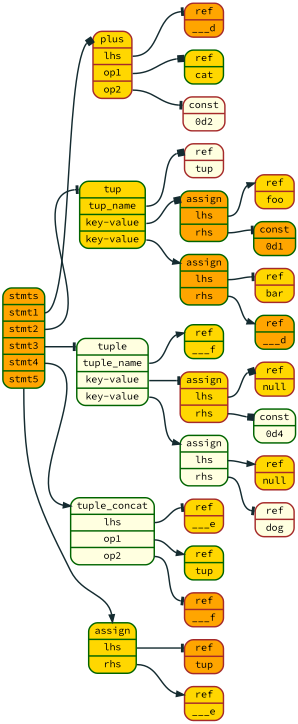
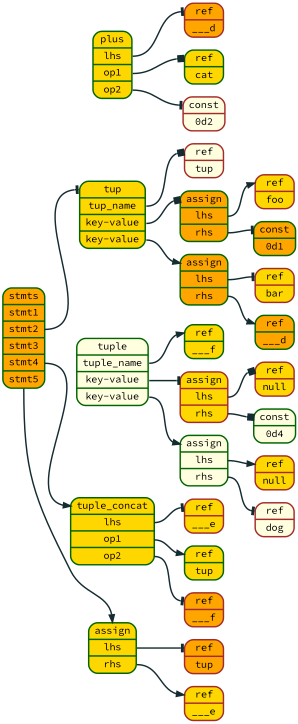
node "plus": color brown -> darkgreen
edge "stmts" -> "plus": removed
edge "stmts" -> "tuple": removed
node "tuple_concat": fillcolor lightyellow -> gold
